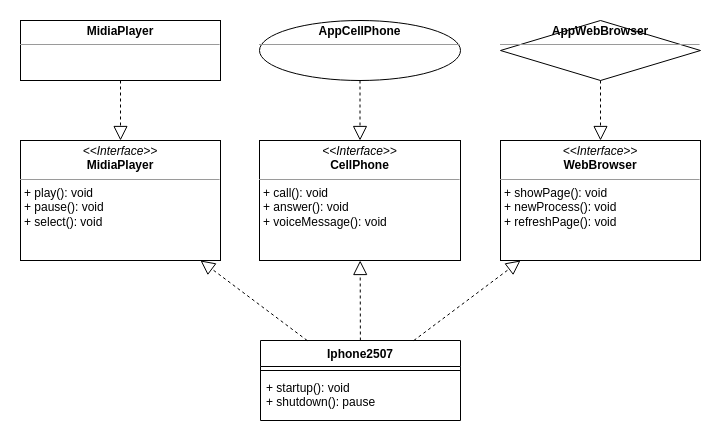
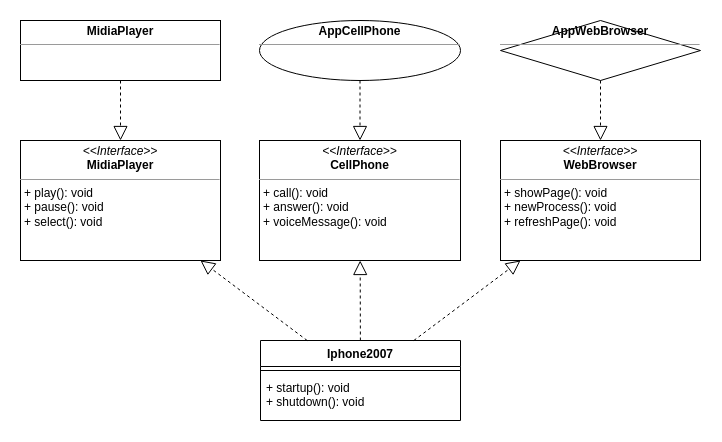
node "Iphone2507": label "Iphone2507" -> "Iphone2007"
node "+ startup(): void + shutdown(): pause": label "+ startup(): void + shutdown(): pause" -> "+ startup(): void + shutdown(): void"
